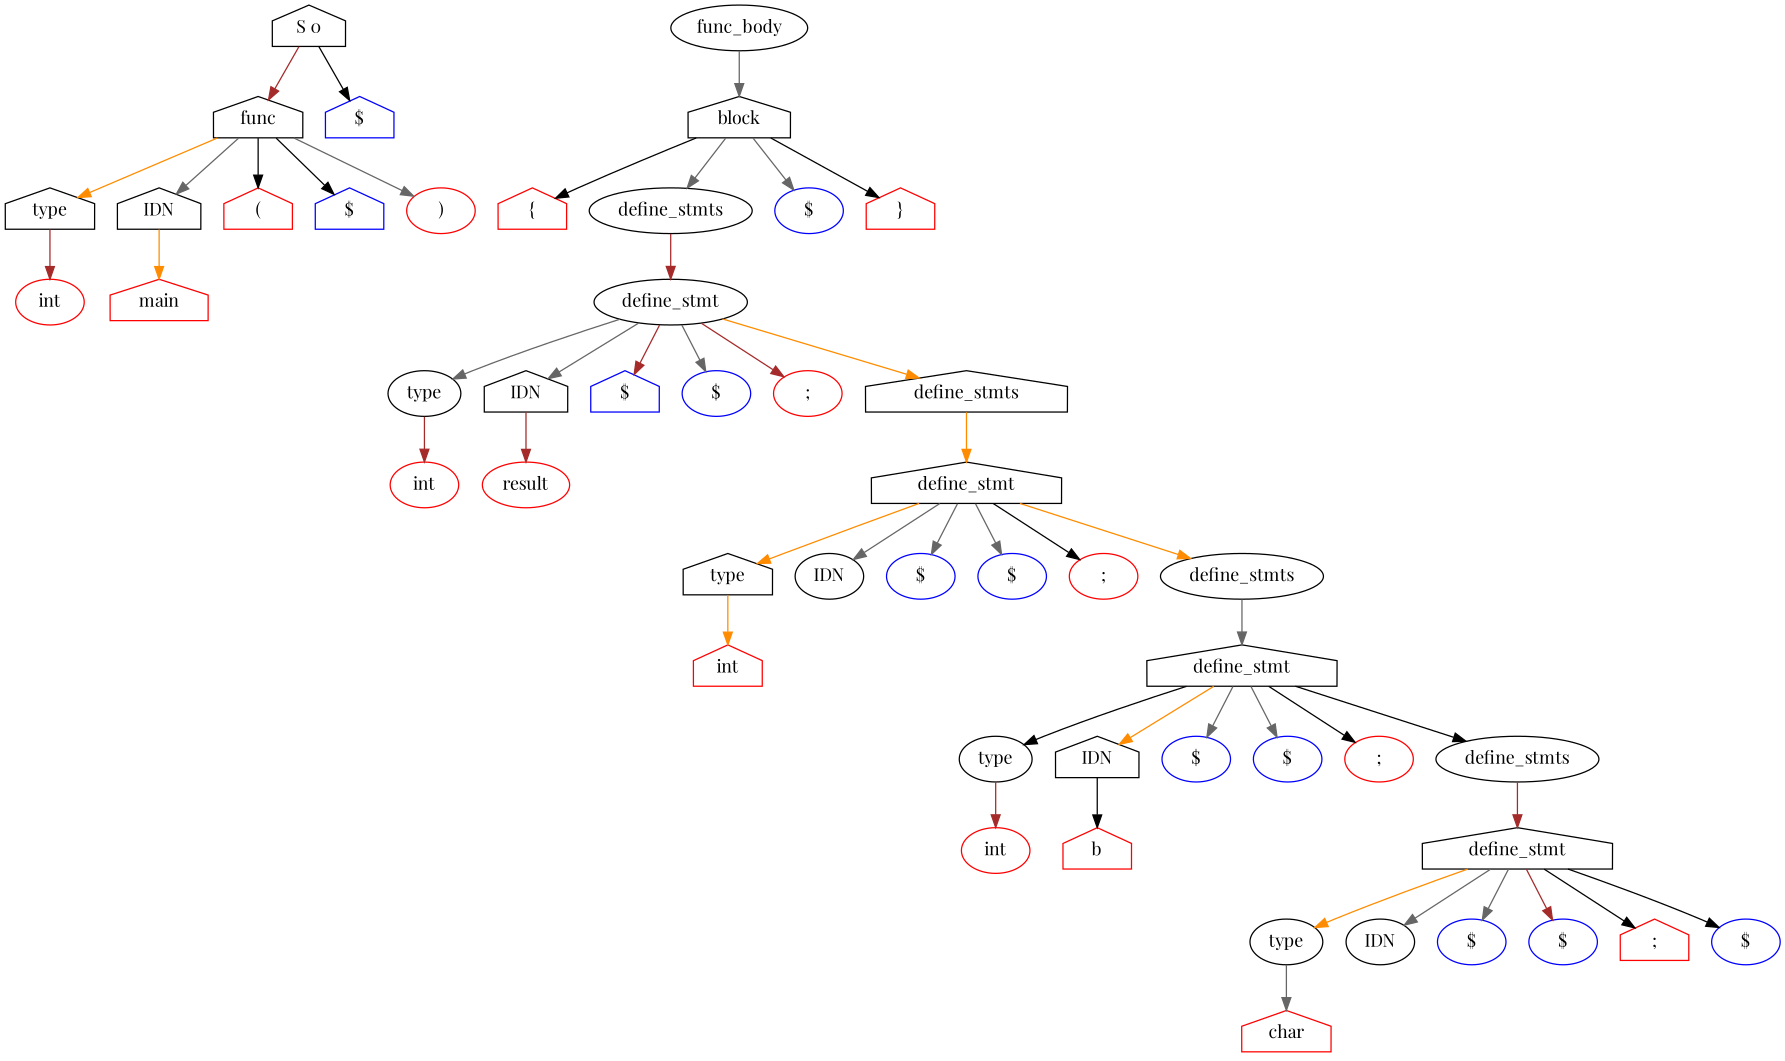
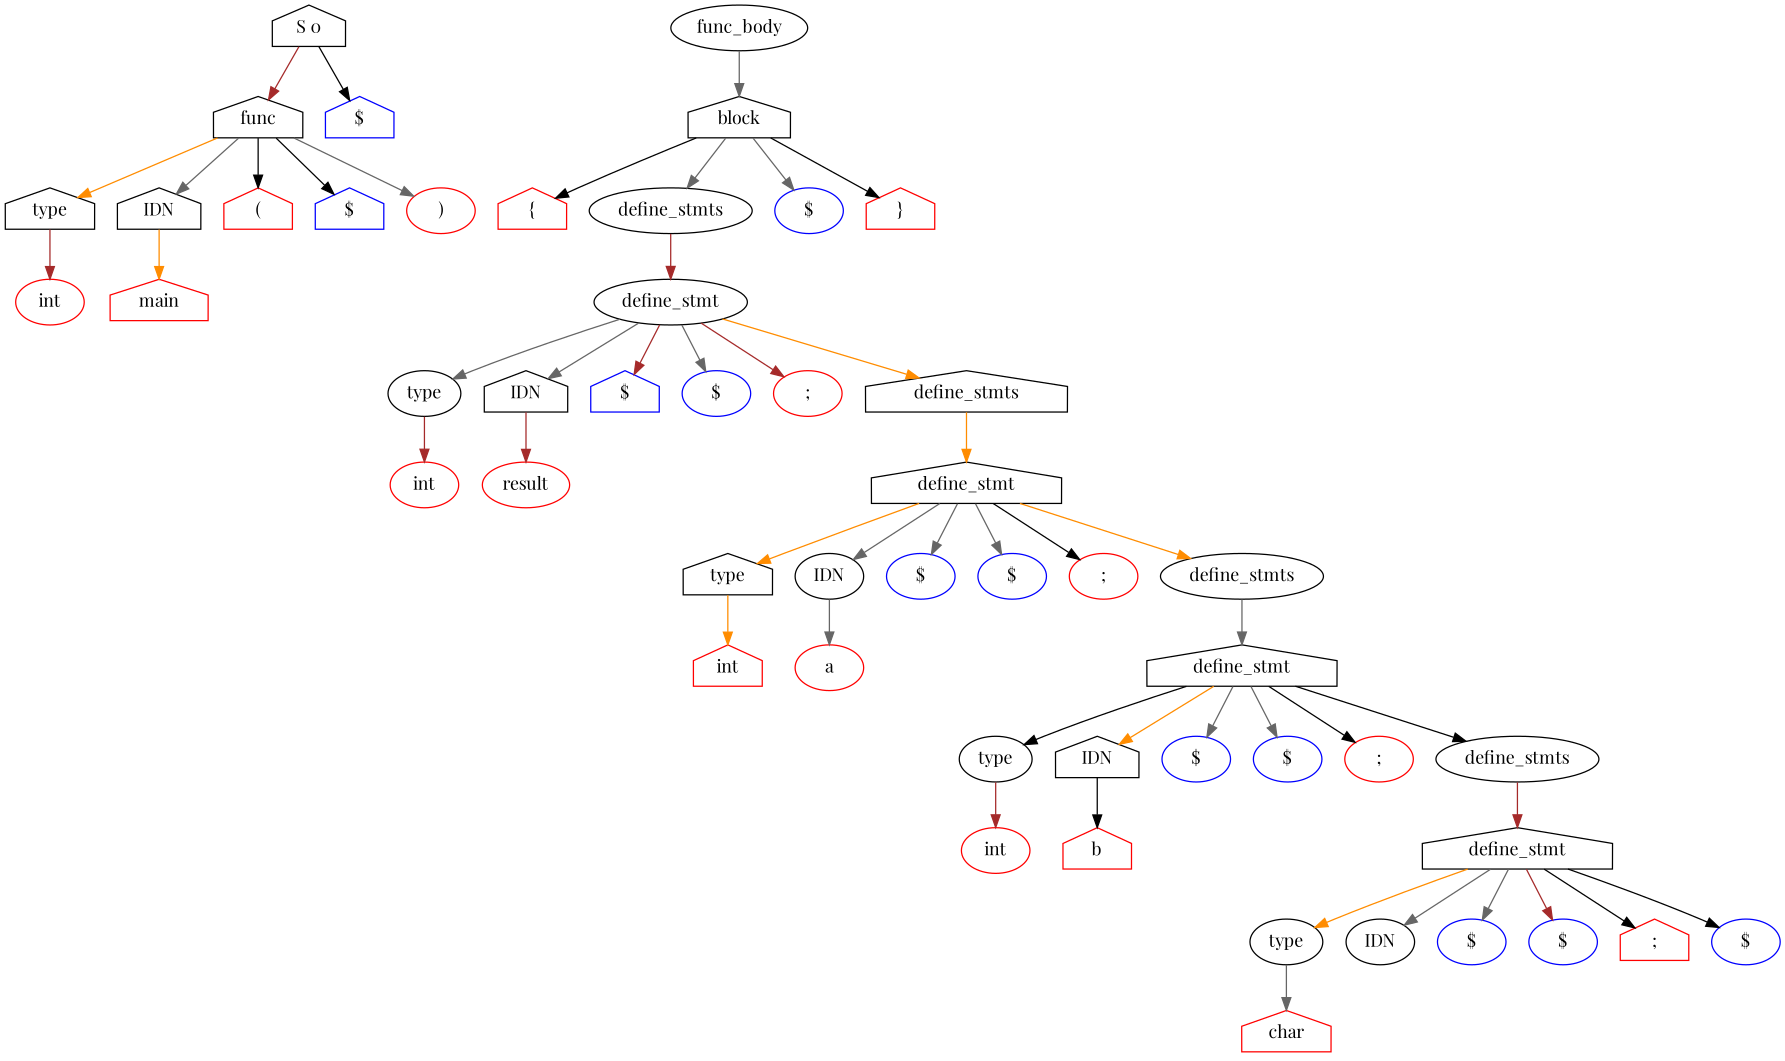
node "a": added
